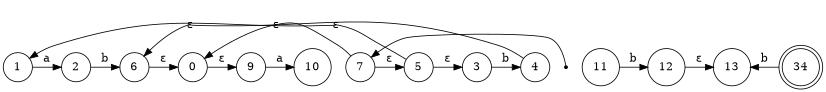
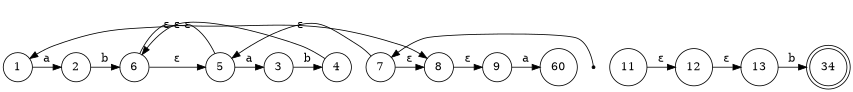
edge "5" -> "3": label "ε" -> "a"
edge "11" -> "12": label "b" -> "ε"
edge "6" -> "5": added, label "ε"
node "0": label "0" -> "8"
node "10": label "10" -> "60"
edge "34" -> "13": reversed
